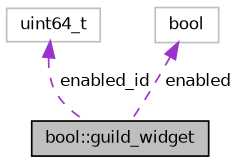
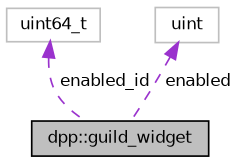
node "bool": label "bool" -> "uint"
node "bool::guild_widget": label "bool::guild_widget" -> "dpp::guild_widget"
